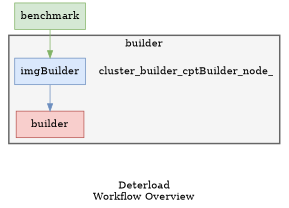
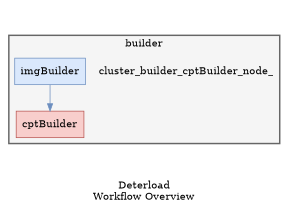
node "benchmark": removed
node "builder": label "builder" -> "cptBuilder"
